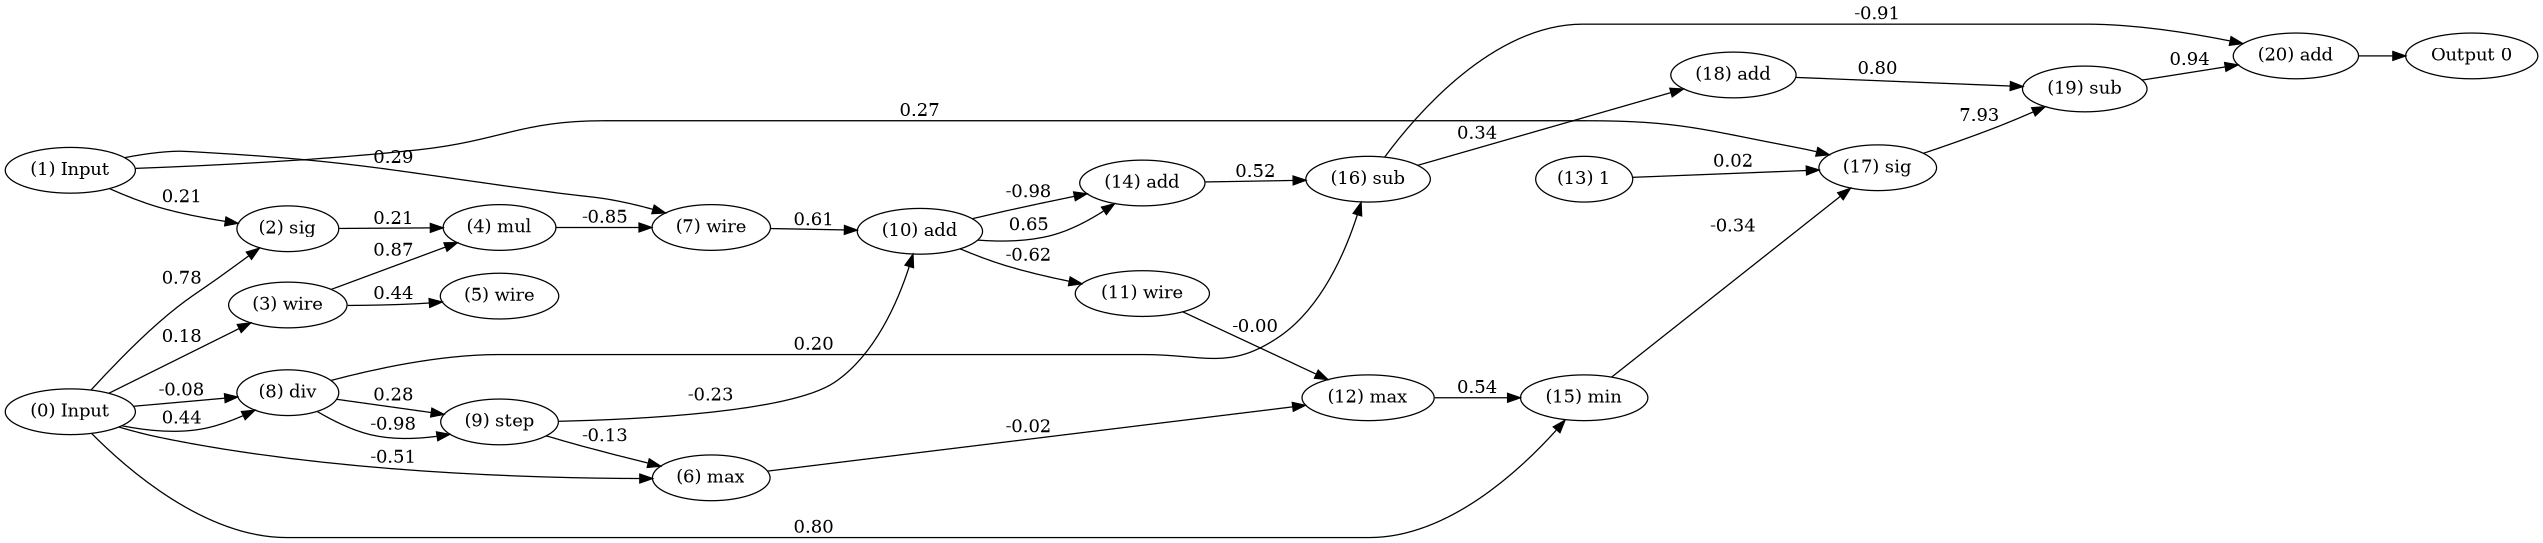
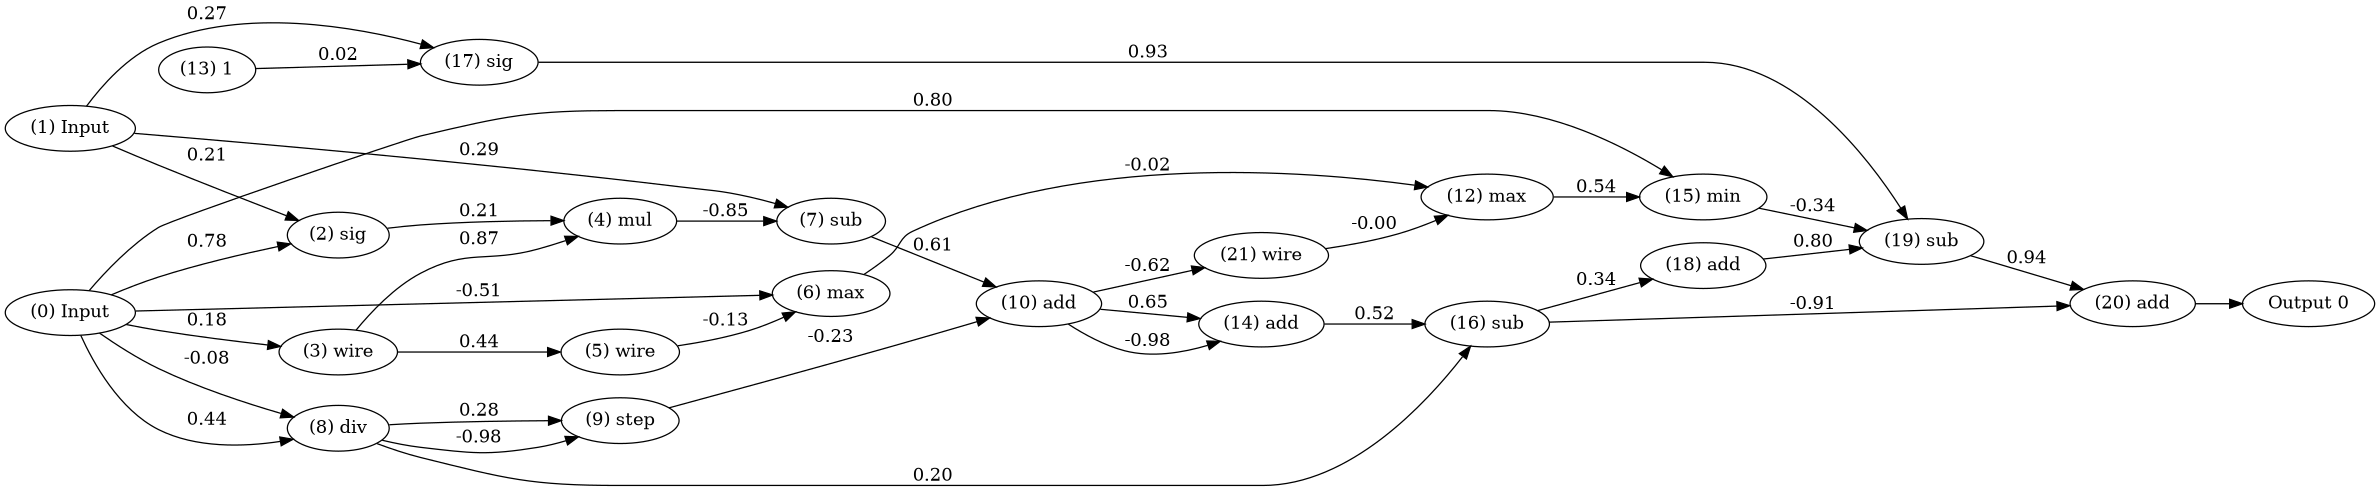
edge "(17) sig" -> "(19) sub": label "7.93" -> "0.93"
node "(7) wire": label "(7) wire" -> "(7) sub"
edge "(15) min" -> "(17) sig": now "(15) min" -> "(19) sub"
node "(11) wire": label "(11) wire" -> "(21) wire"
edge "(9) step" -> "(6) max": now "(5) wire" -> "(6) max"
